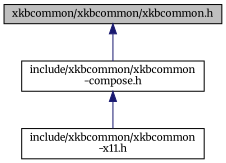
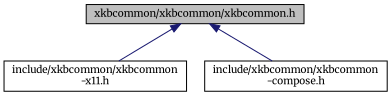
edge "include/xkbcommon/xkbcommon -x11.h" -> "include/xkbcommon/xkbcommon -compose.h": now "include/xkbcommon/xkbcommon -x11.h" -> "xkbcommon/xkbcommon/xkbcommon.h"
